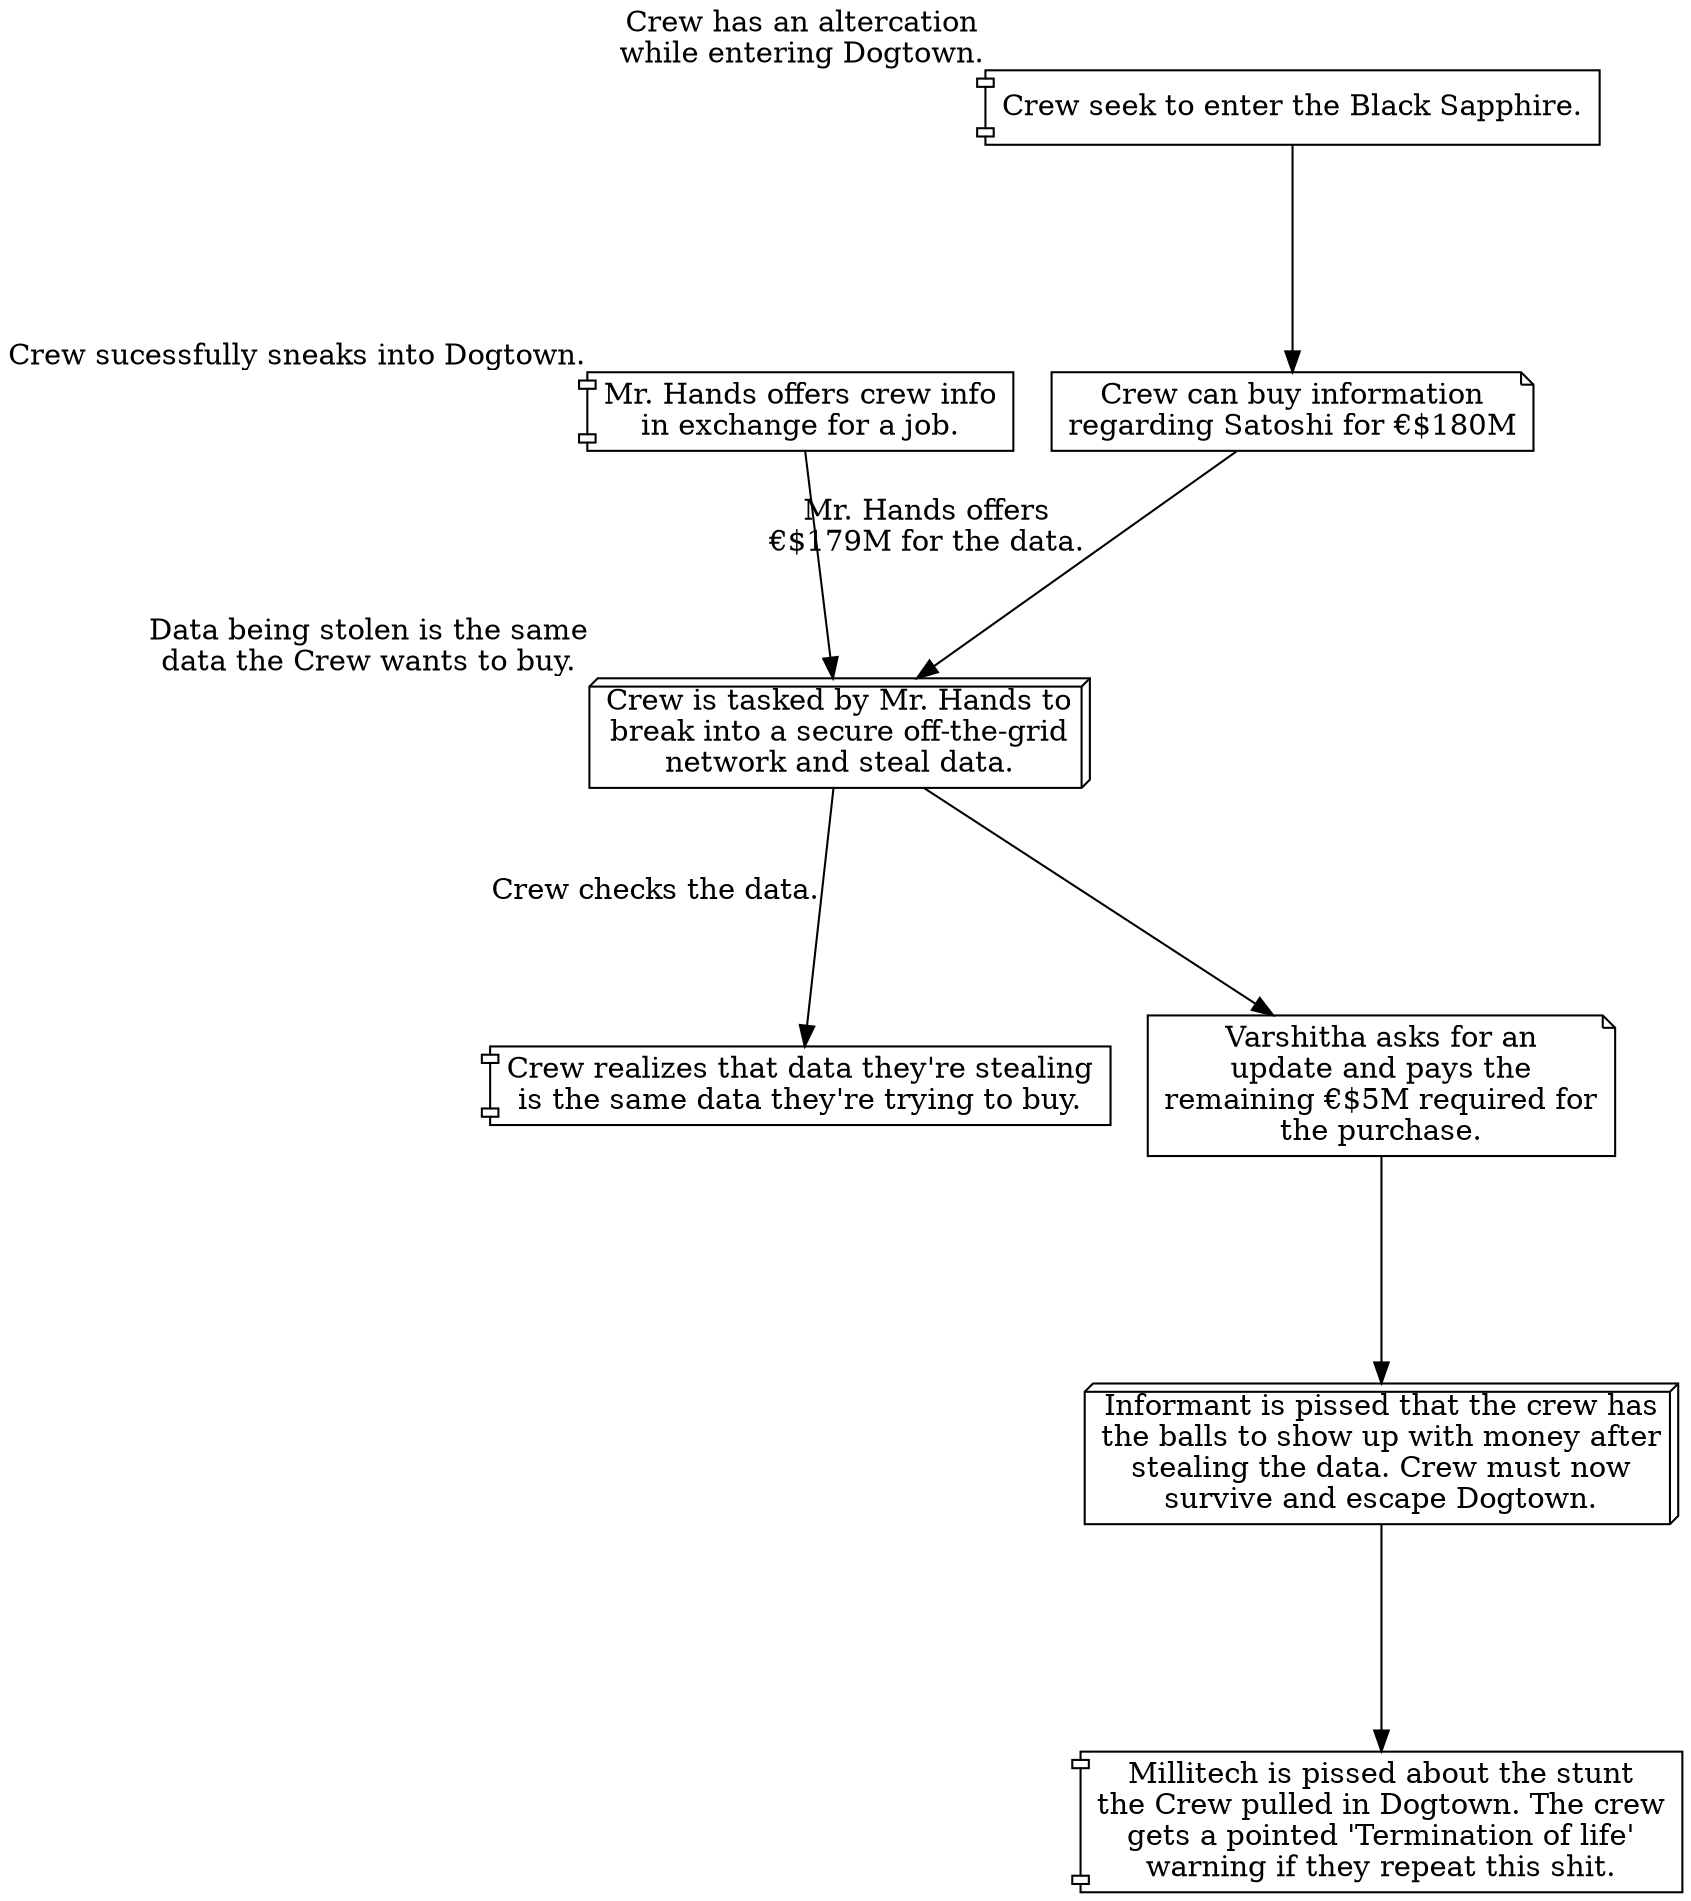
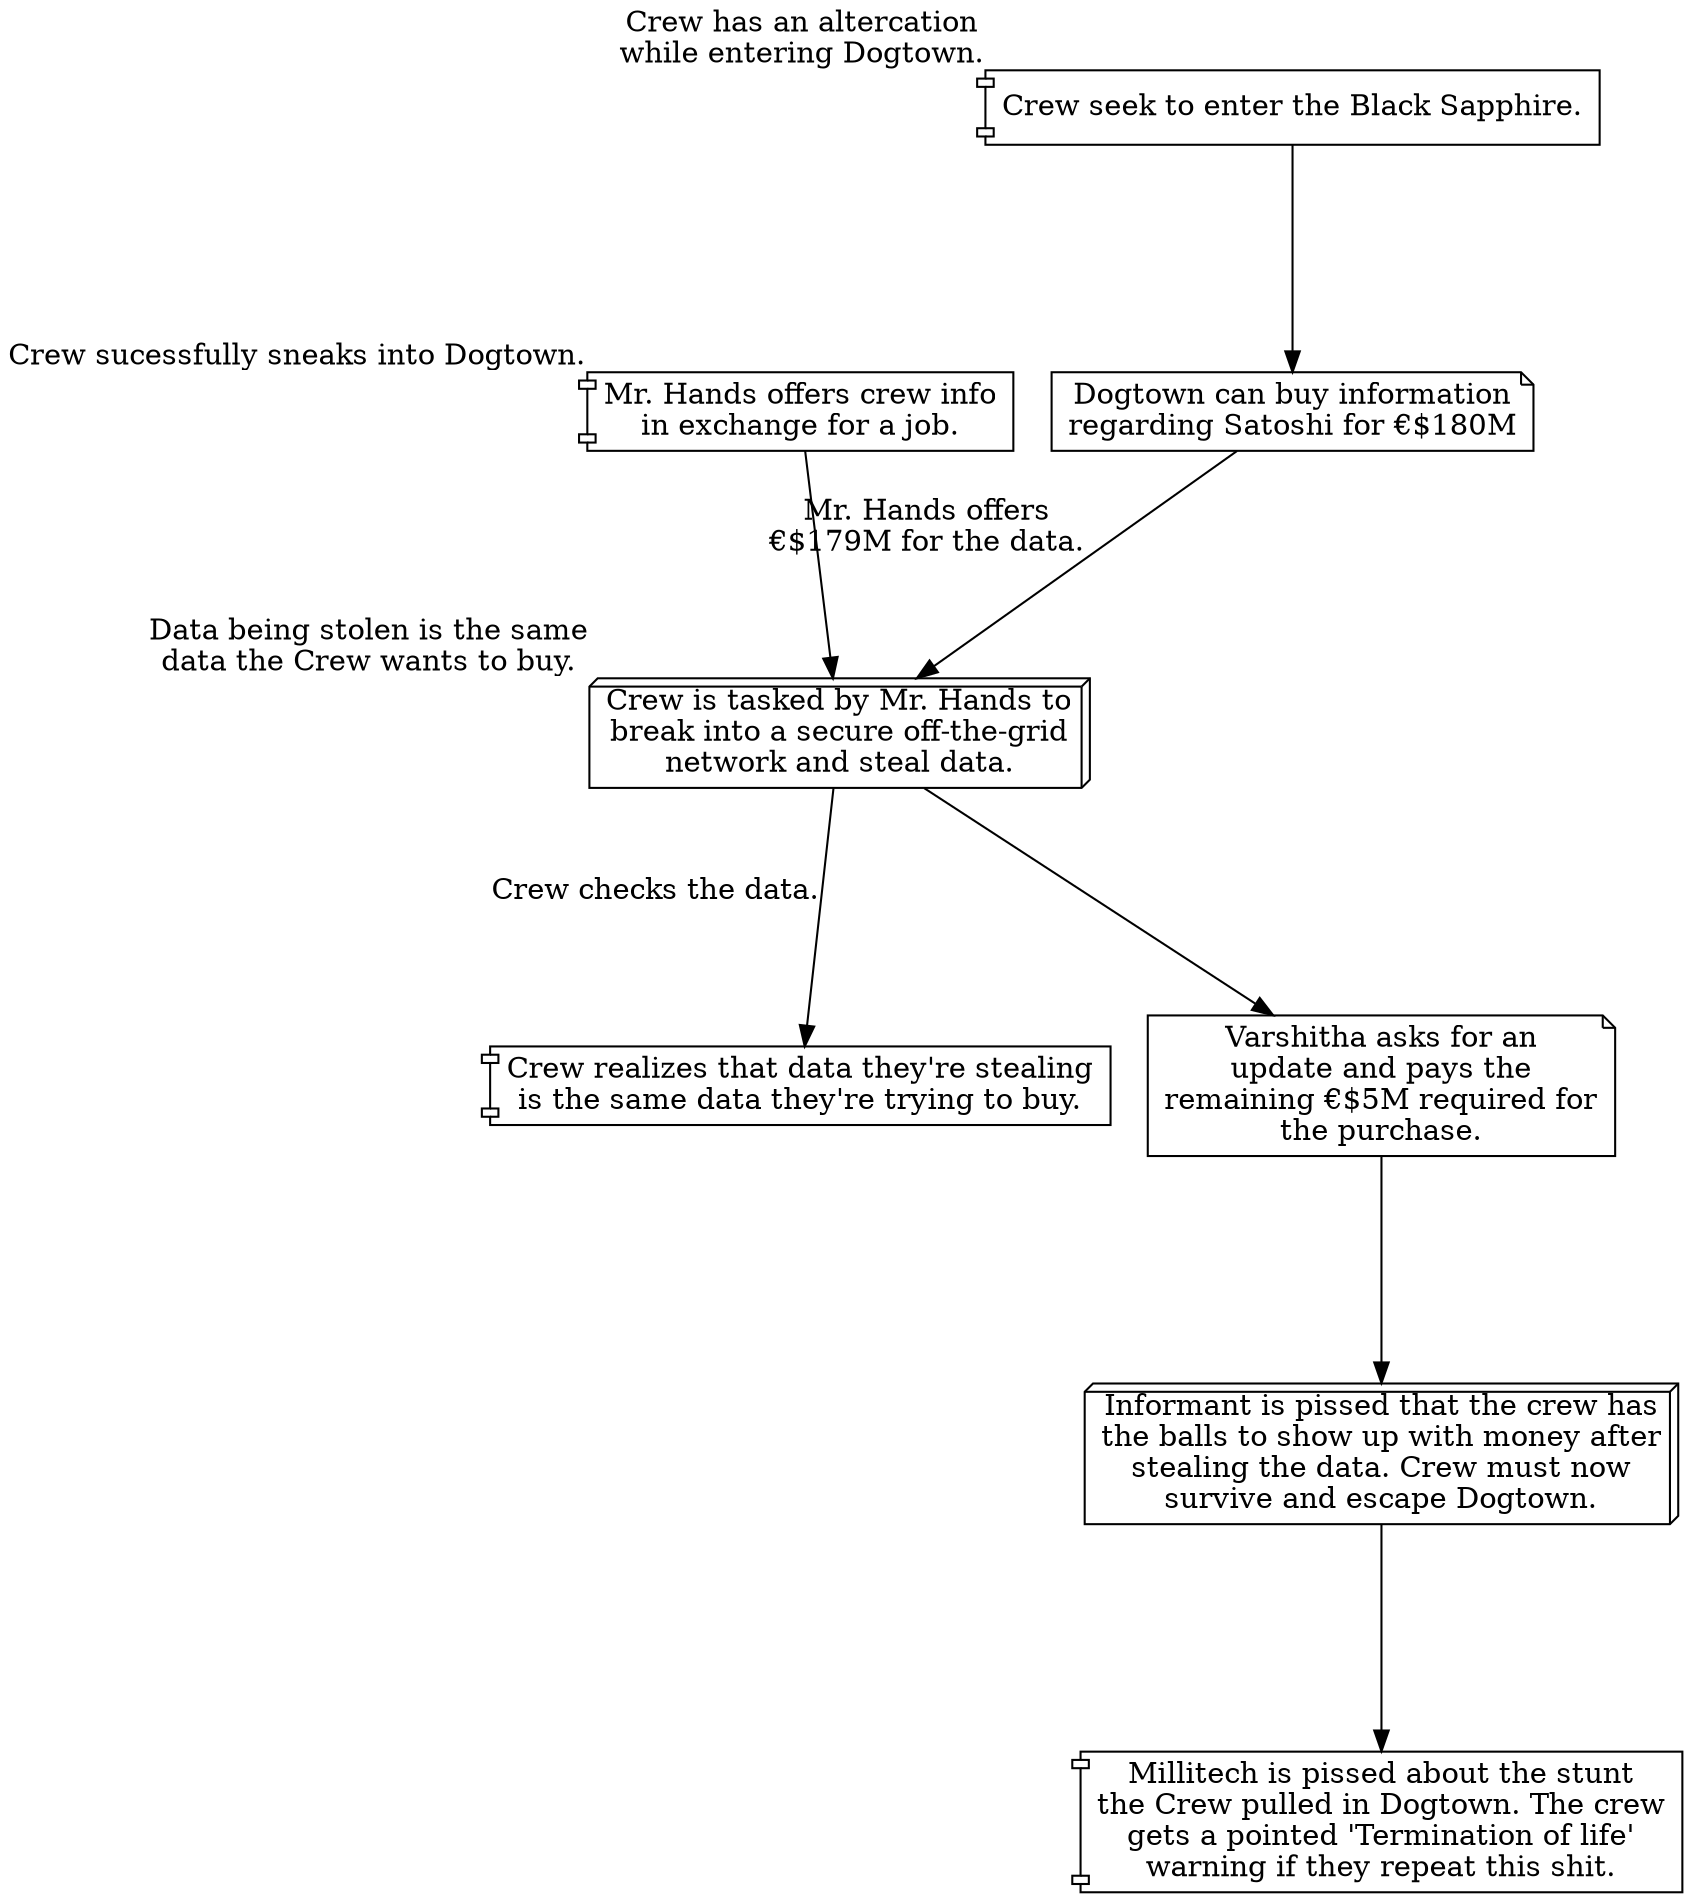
node "Crew can buy information regarding Satoshi for €$180M": label "Crew can buy information regarding Satoshi for €$180M" -> "Dogtown can buy information regarding Satoshi for €$180M"
